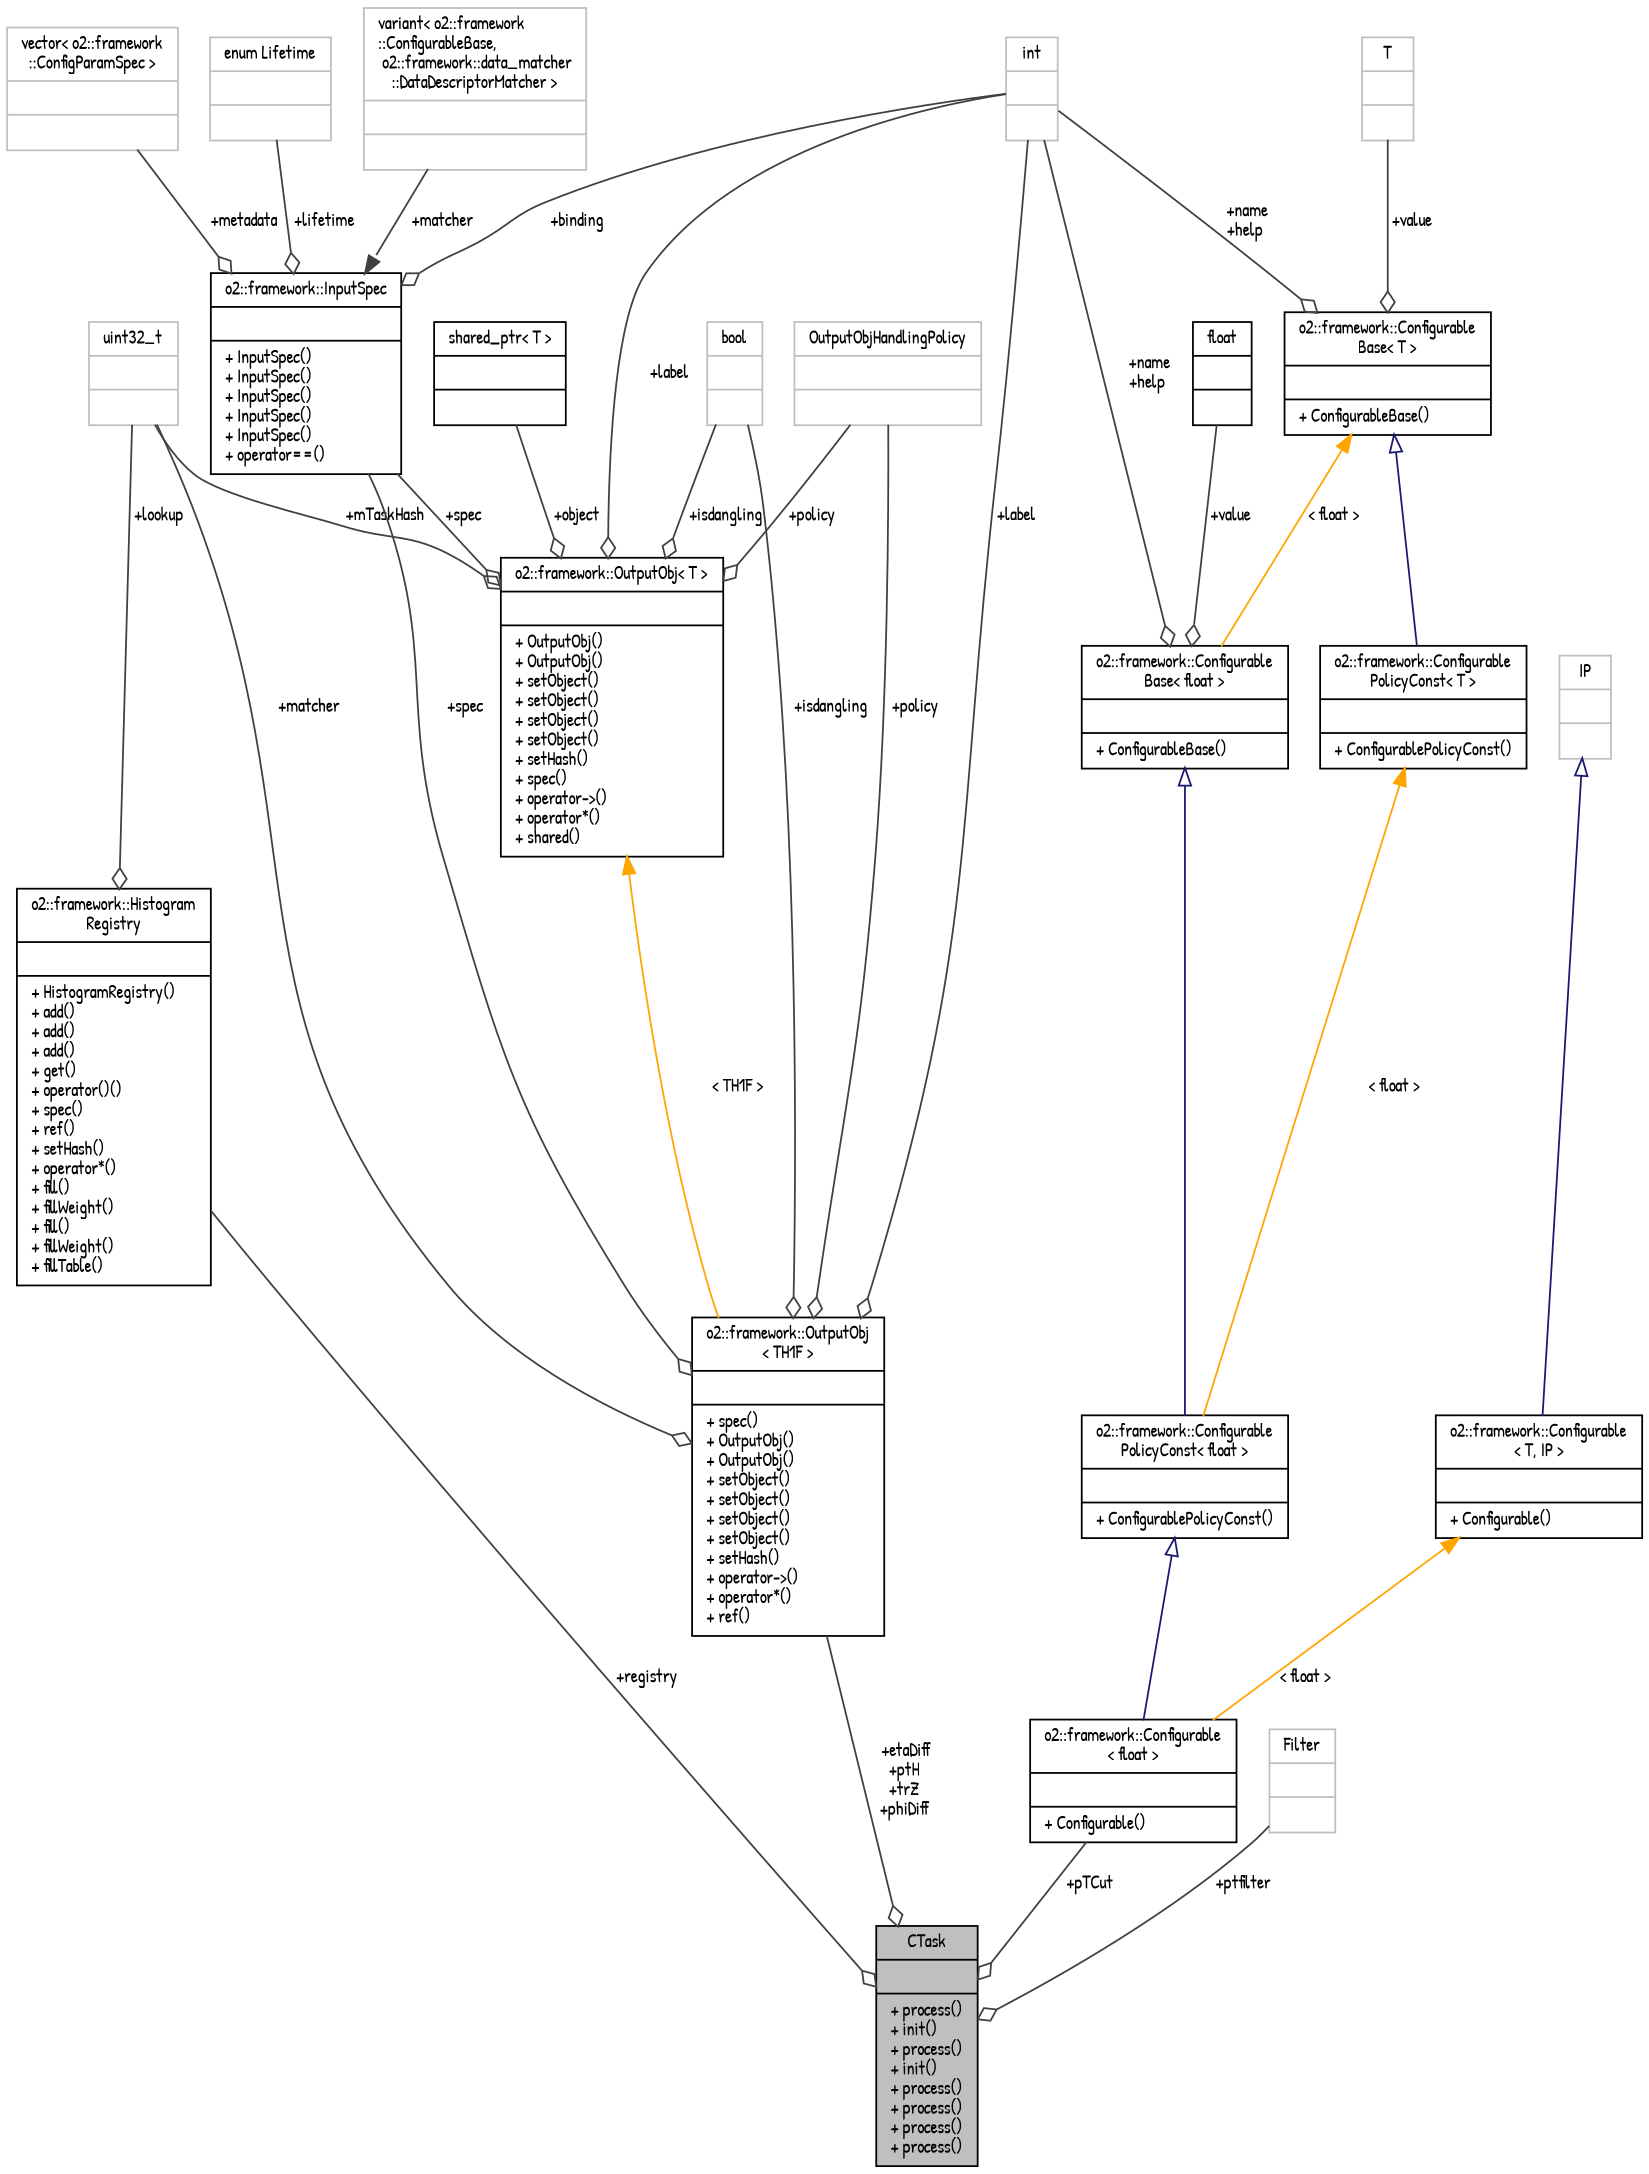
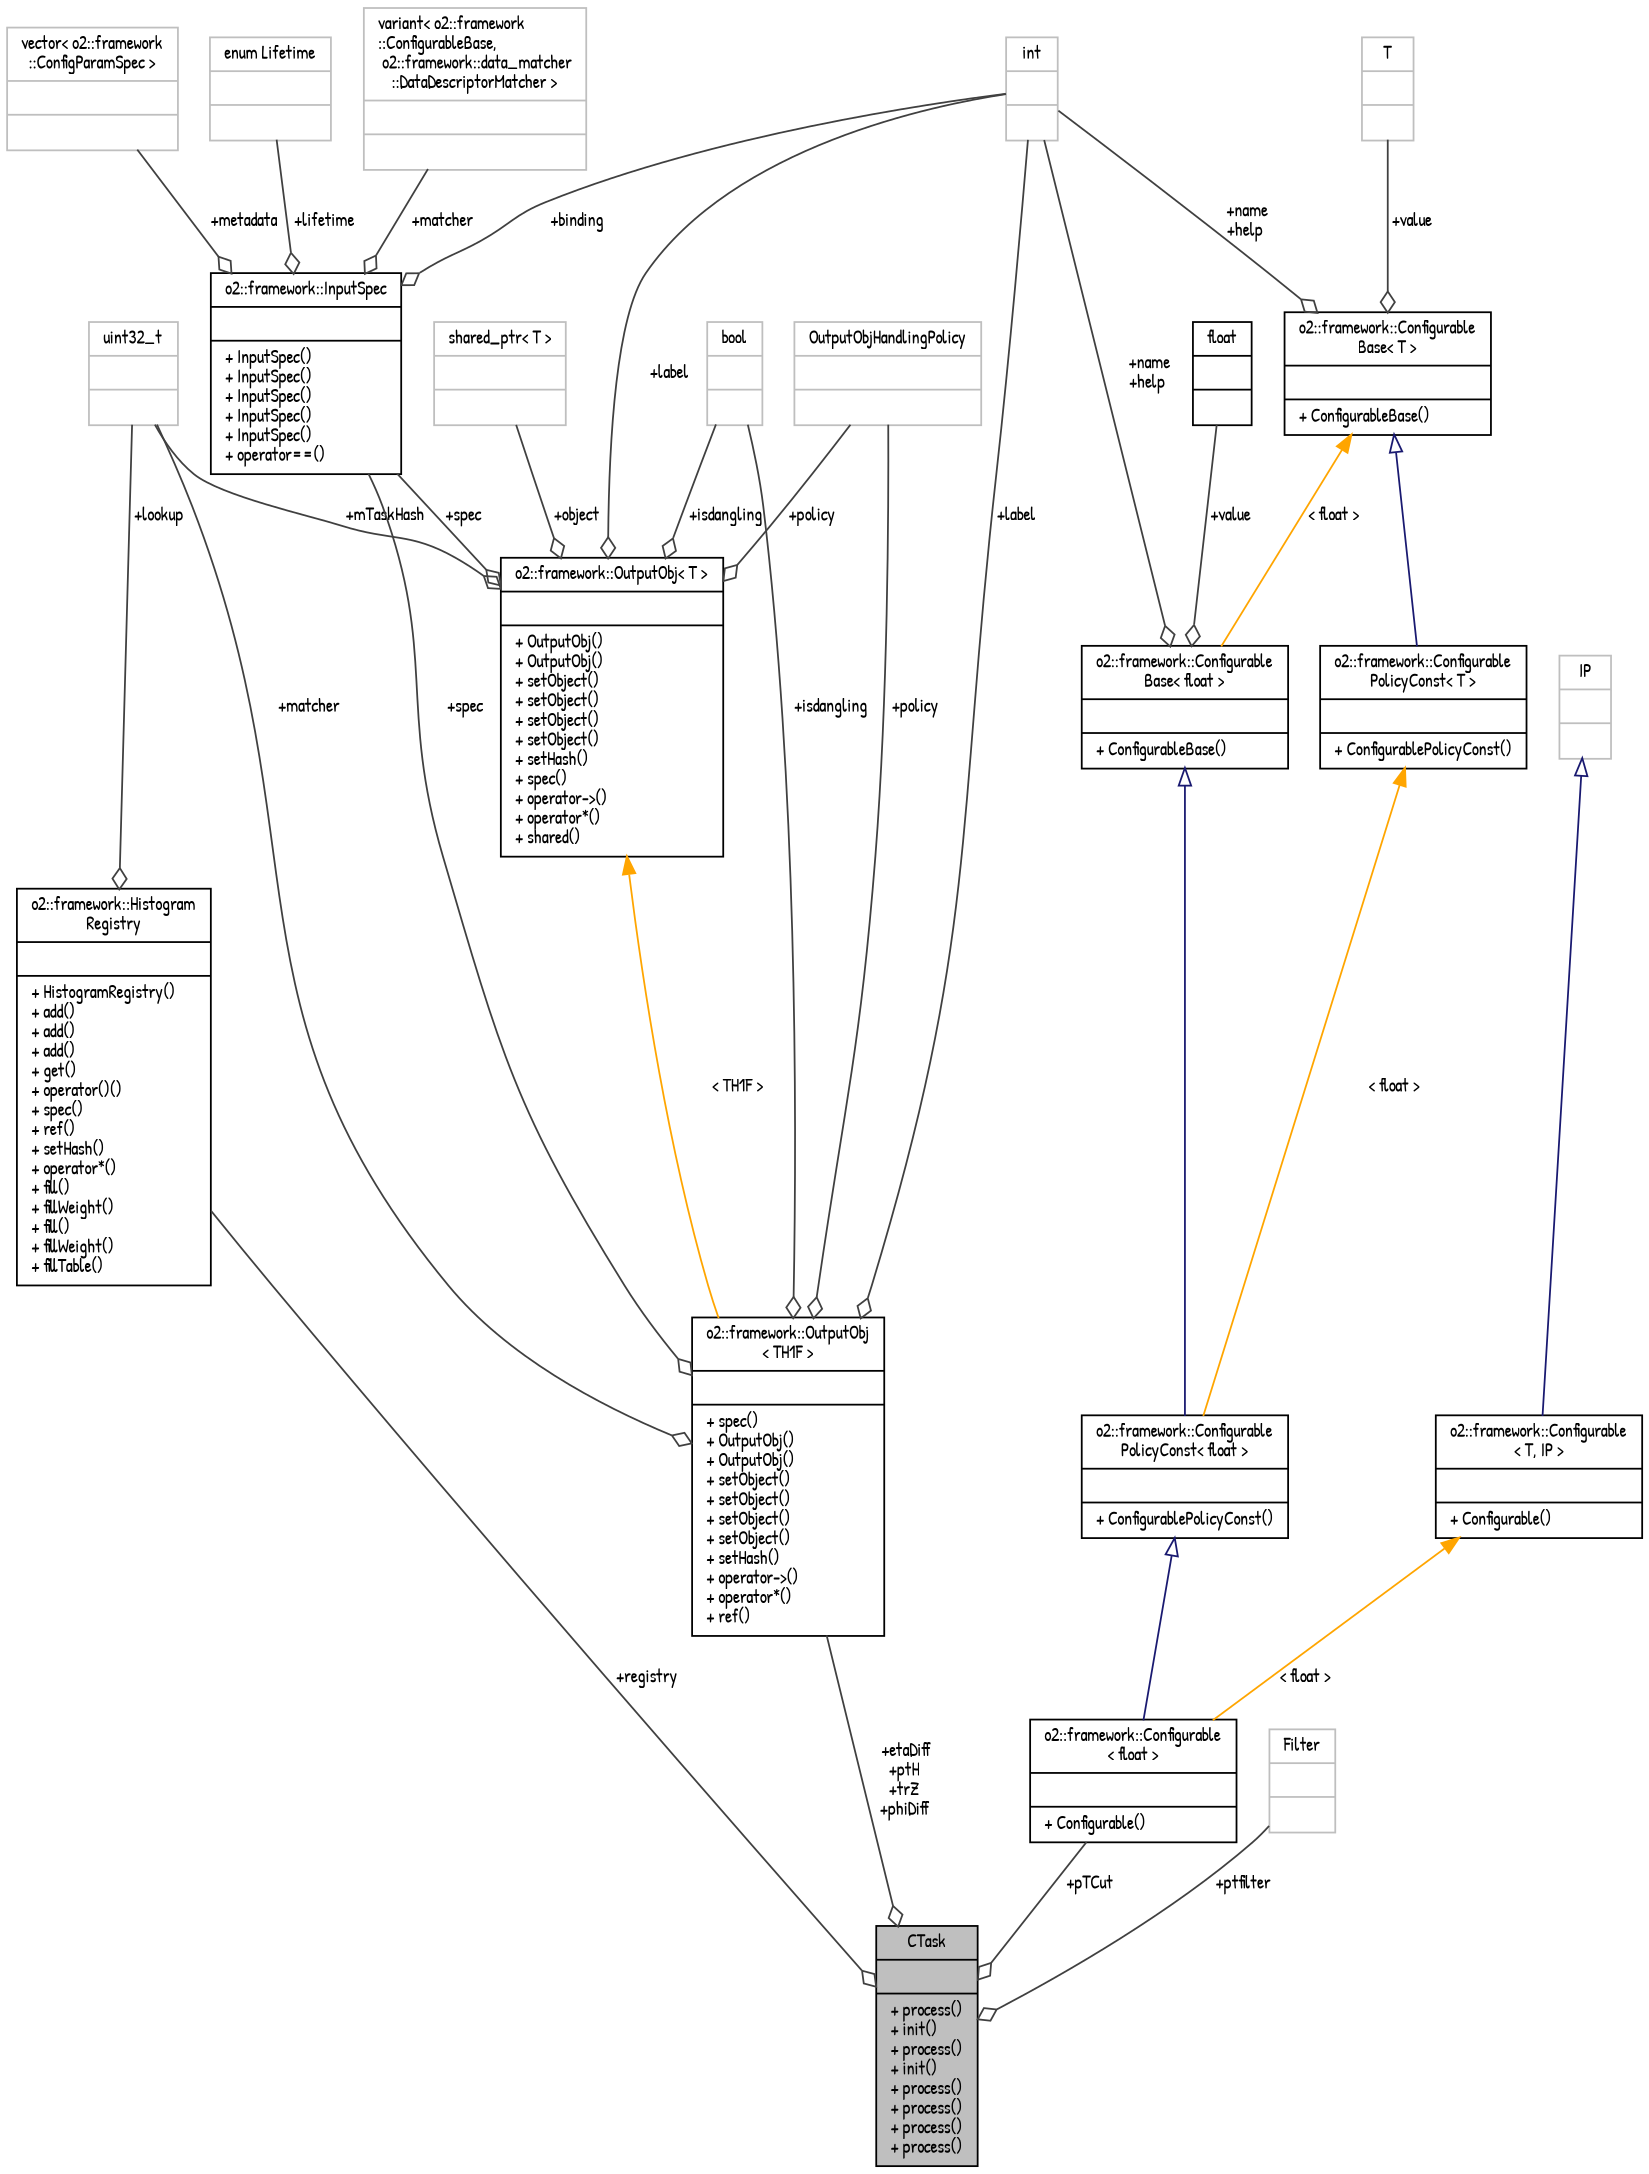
edge "variant< o2::framework" -> "o2::framework::InputSpec": arrowhead normal -> odiamond
node "shared_ptr< T >": color black -> grey75
